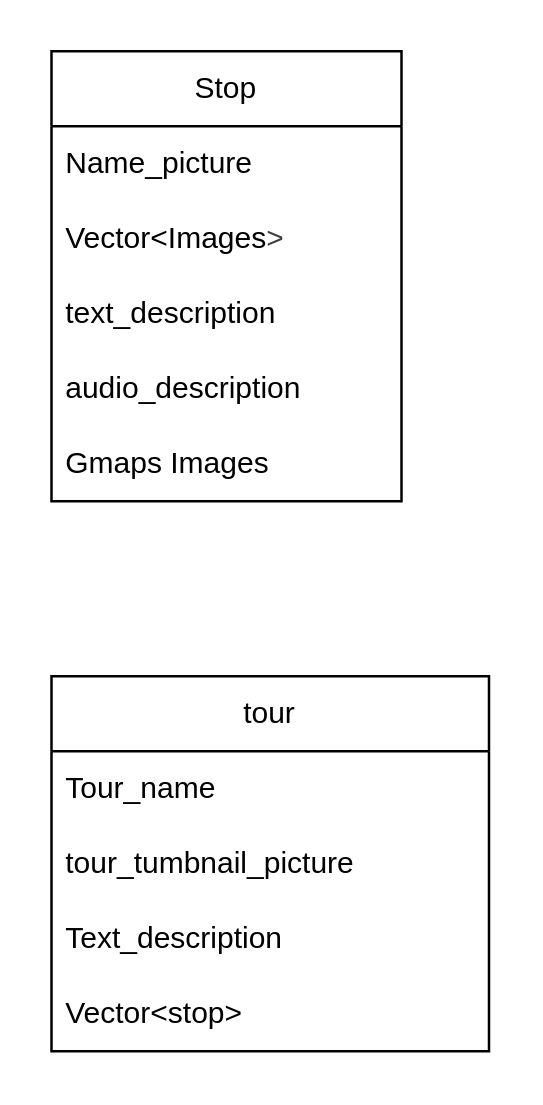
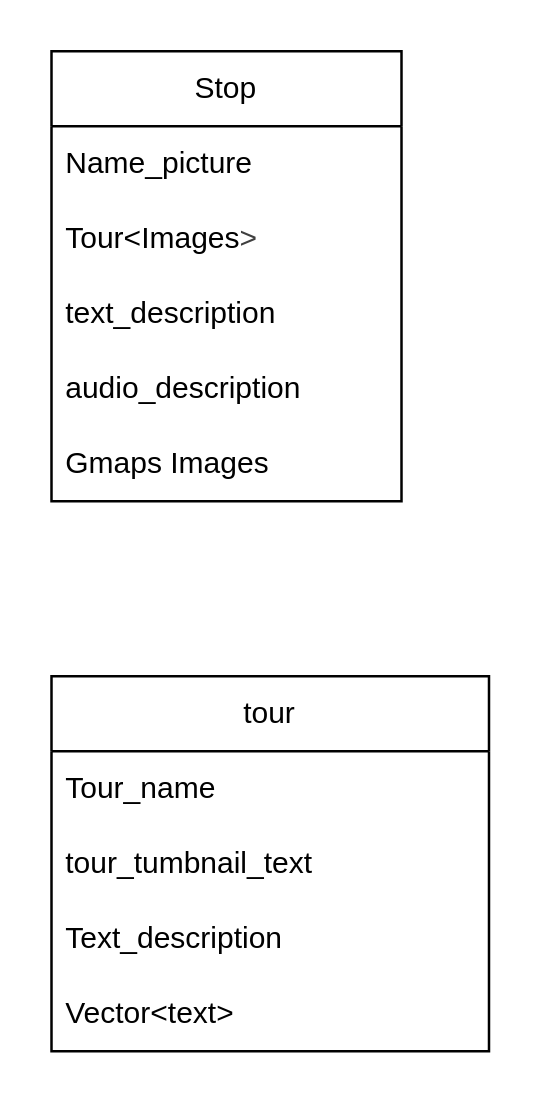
node "Vector<Images>": label "Vector<Images>" -> "Tour<Images>"
node "tour_tumbnail_picture": label "tour_tumbnail_picture" -> "tour_tumbnail_text"
node "Vector<stop>": label "Vector<stop>" -> "Vector<text>"
